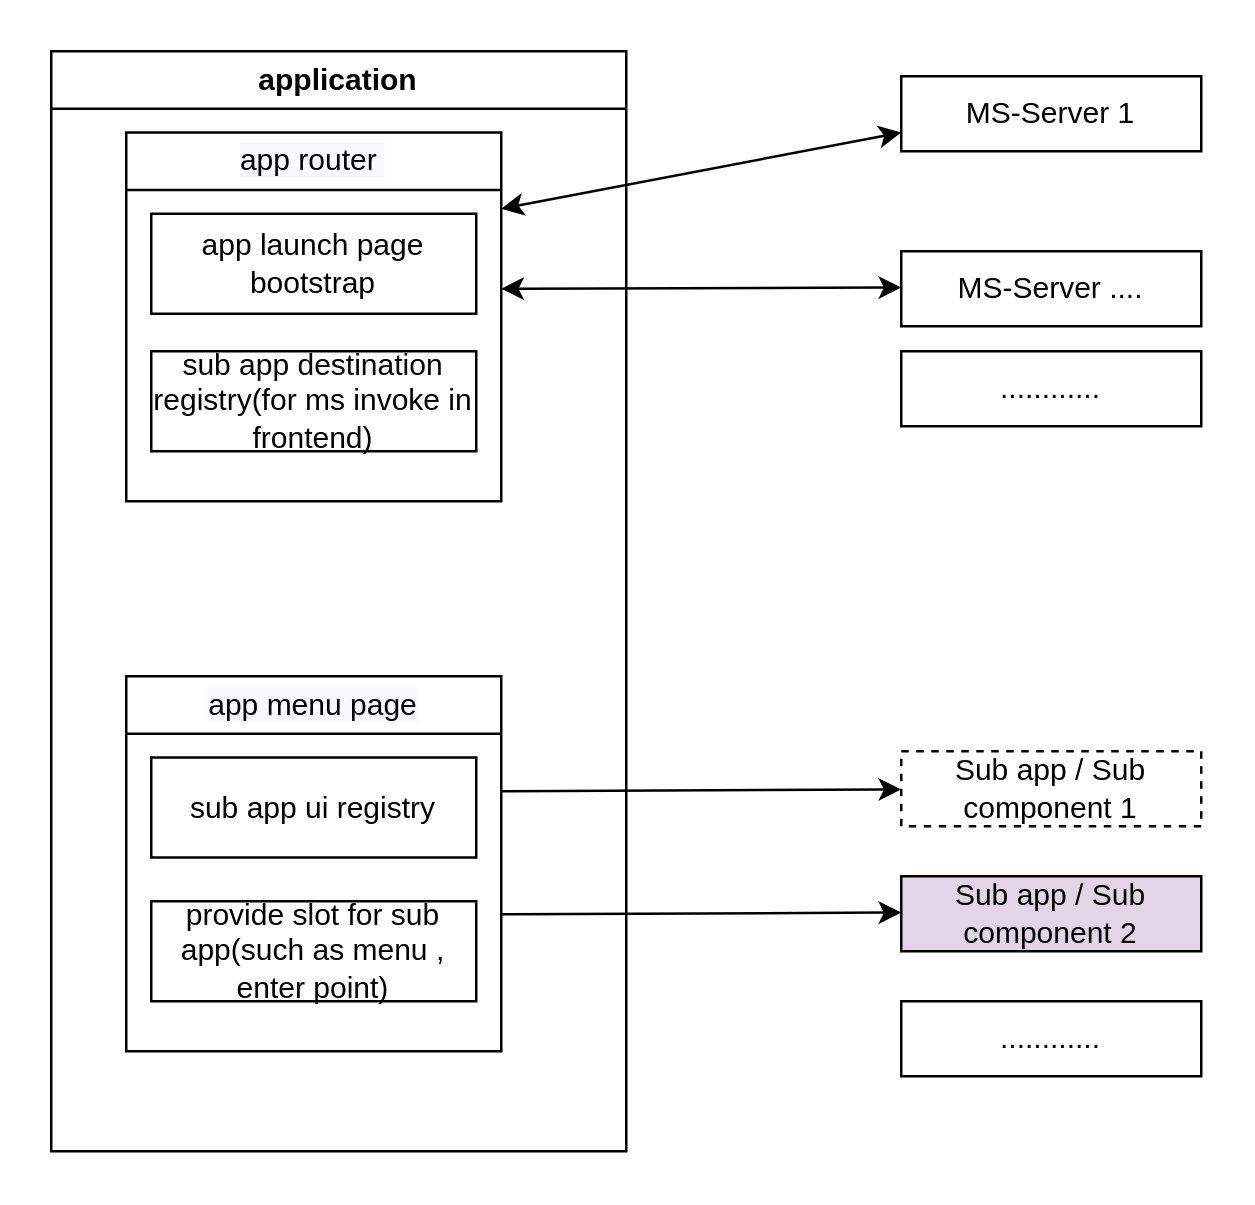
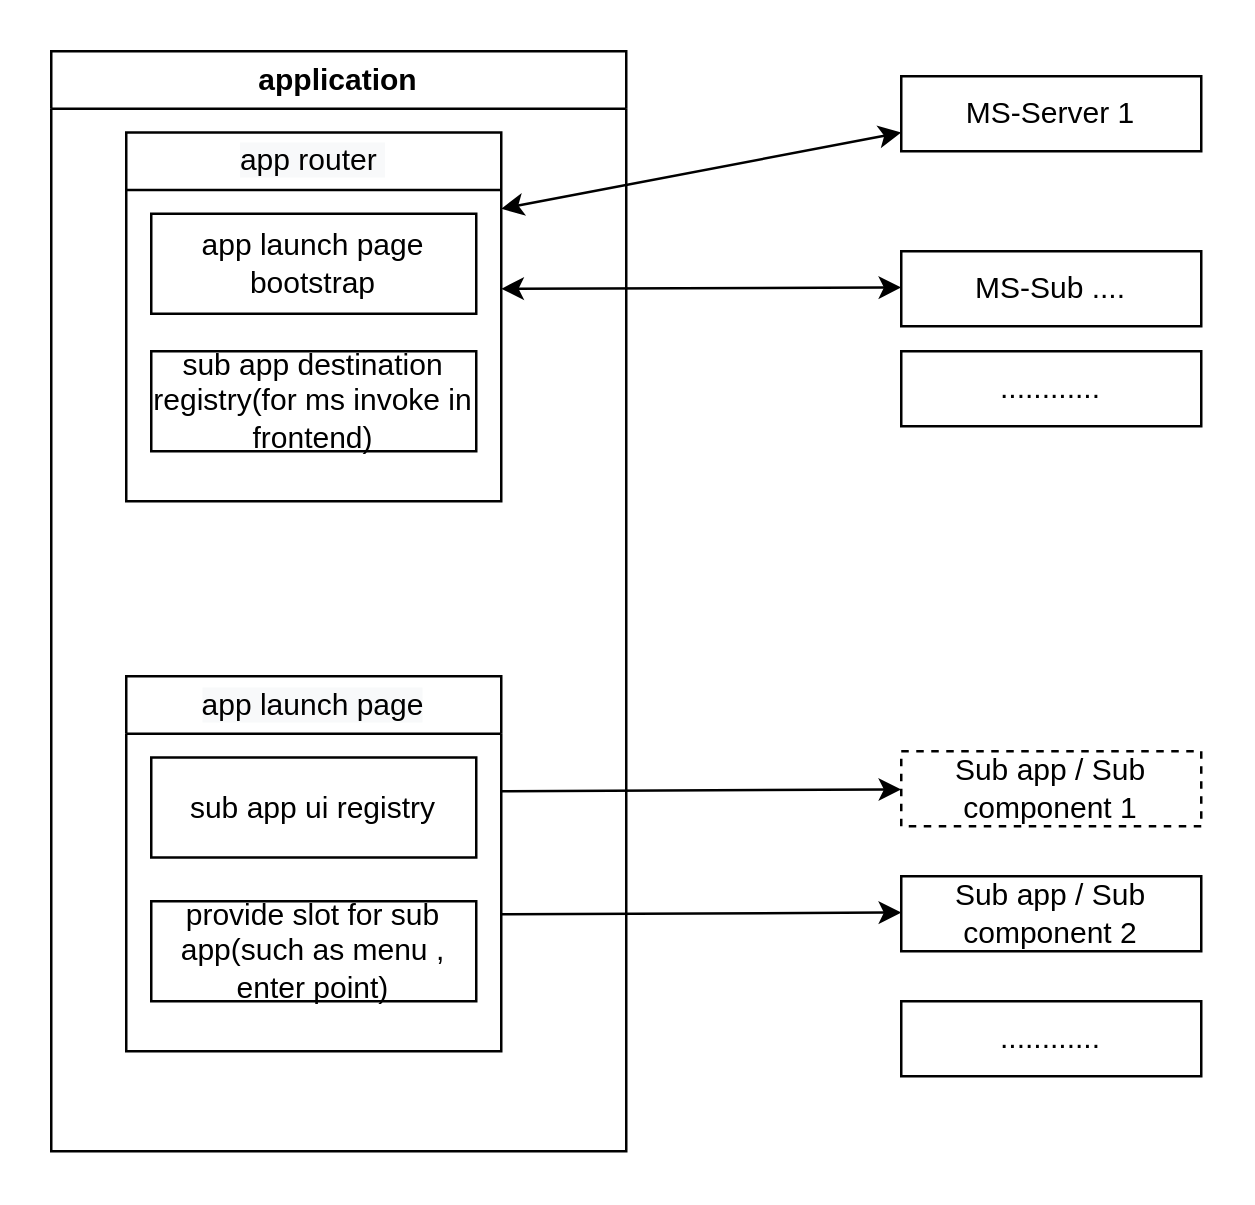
node "MS-Server ....": label "MS-Server ...." -> "MS-Sub ...."
node "app menu page": label "app menu page" -> "app launch page"
node "Sub app / Sub component 2": fillcolor #e1d5e7 -> #ffffff
